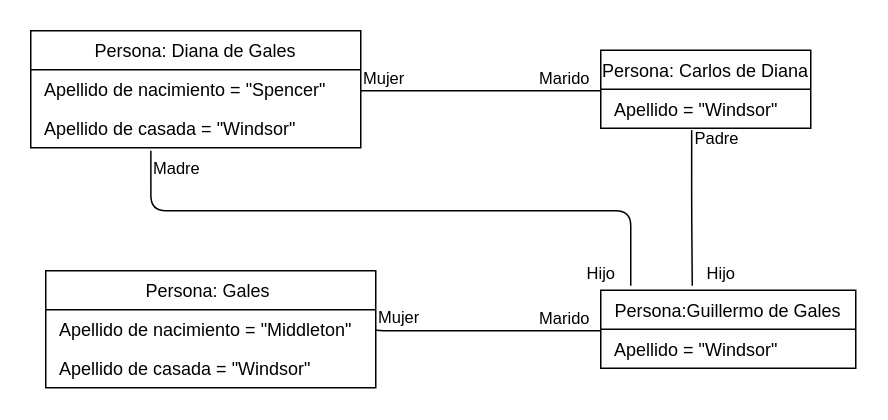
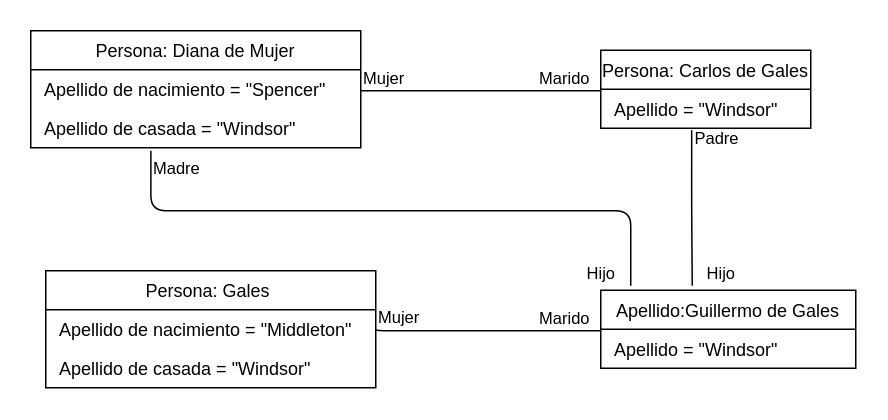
node "Persona: Diana de Gales": label "Persona: Diana de Gales" -> "Persona: Diana de Mujer"
node "Persona: Carlos de Diana": label "Persona: Carlos de Diana" -> "Persona: Carlos de Gales"
node "Persona:Guillermo de Gales": label "Persona:Guillermo de Gales" -> "Apellido:Guillermo de Gales"
